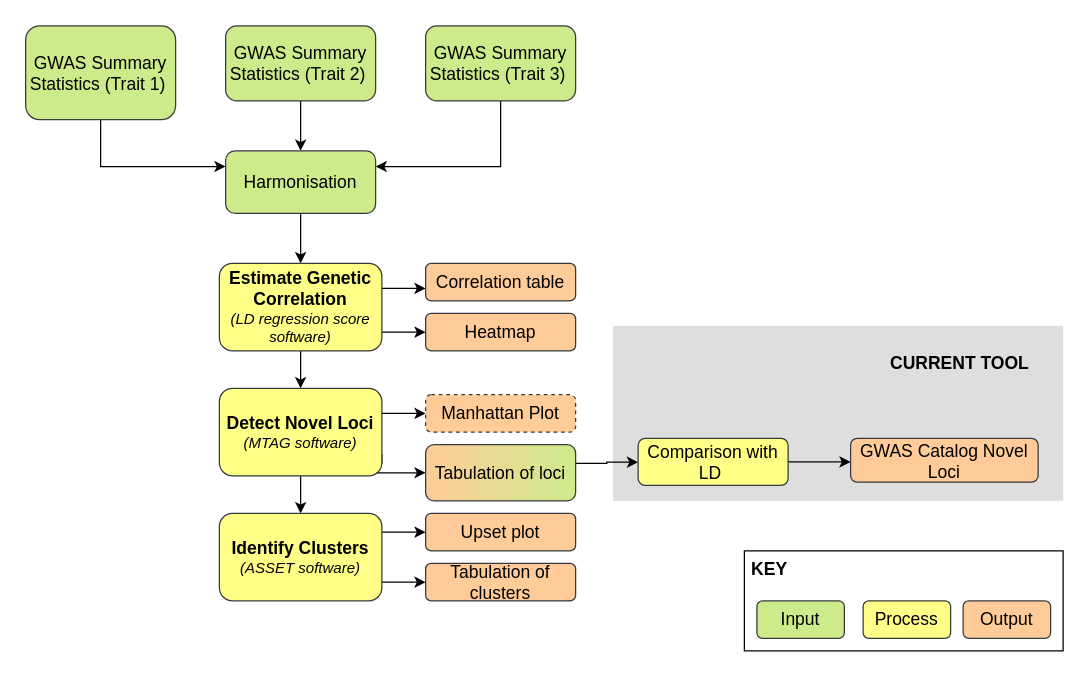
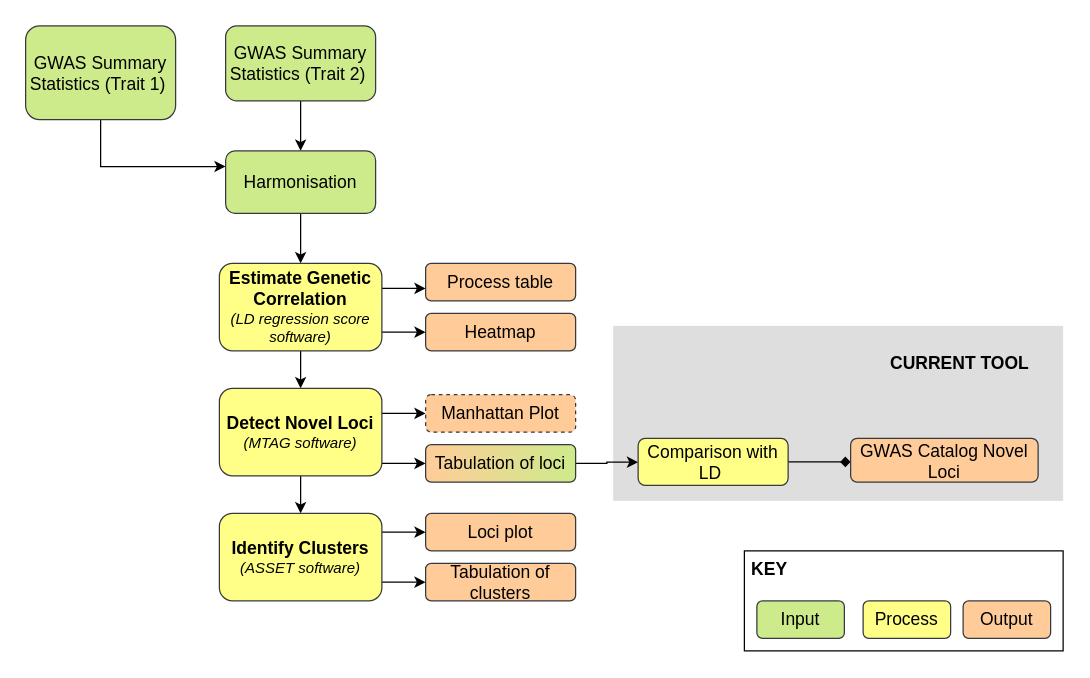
node "GWAS Summary Statistics (Trait 3)": removed
edge "GWAS Summary Statistics (Trait 3)" -> "Harmonisation": removed
node "Correlation table": label "Correlation table" -> "Process table"
edge "Comparison with LD" -> "GWAS Catalog Novel Loci": arrowhead classic -> diamond
node "Tabulation of loci": size 150x56 -> 150x38
node "Upset plot": label "Upset plot" -> "Loci plot"
